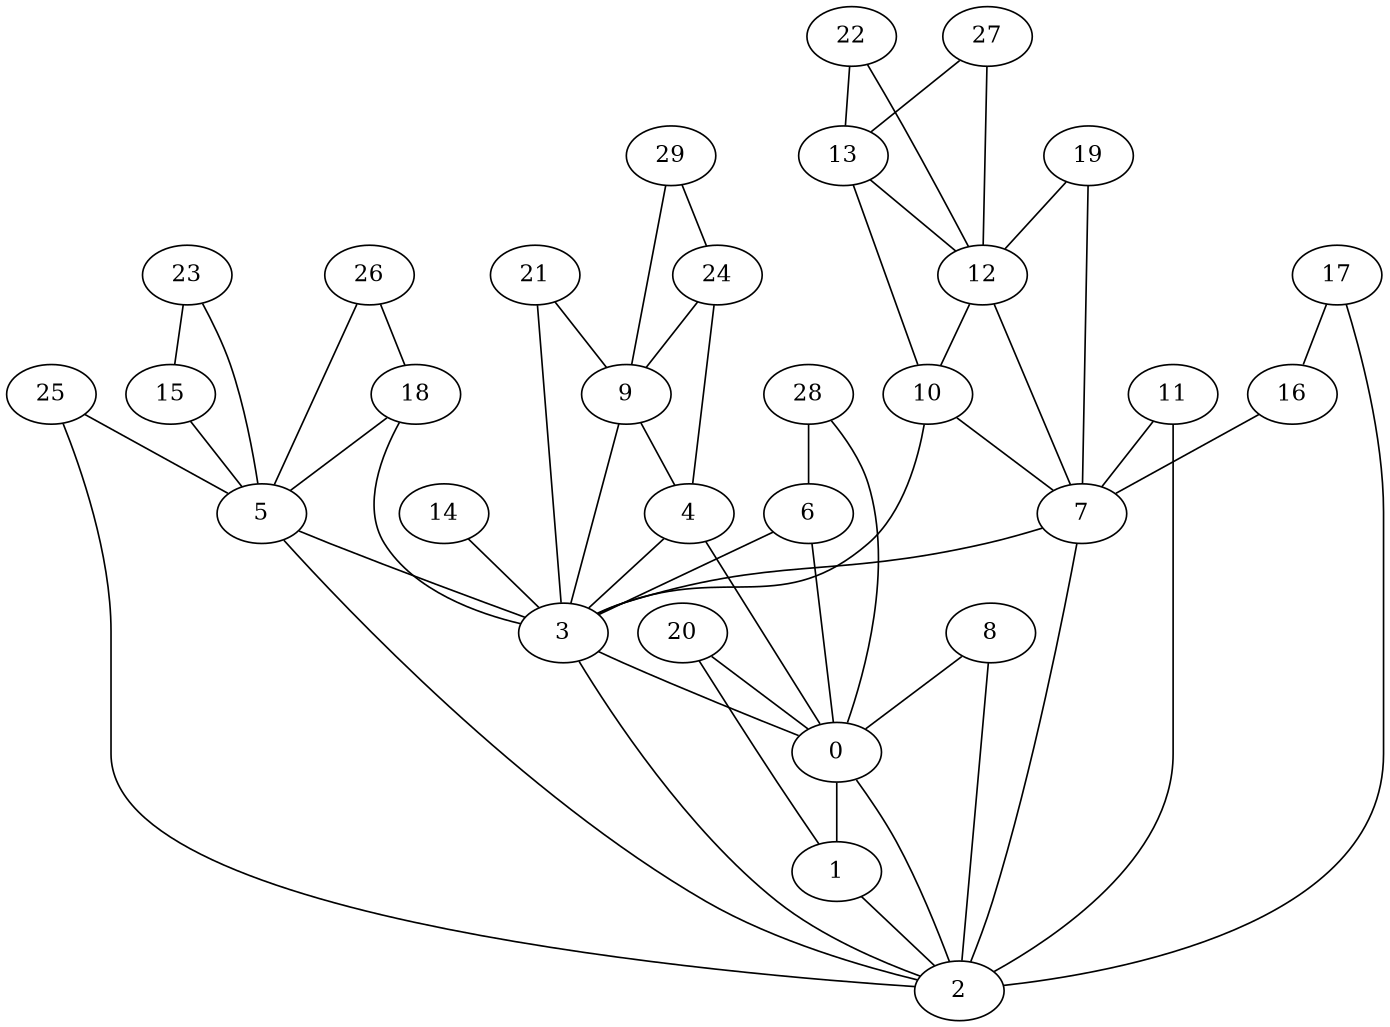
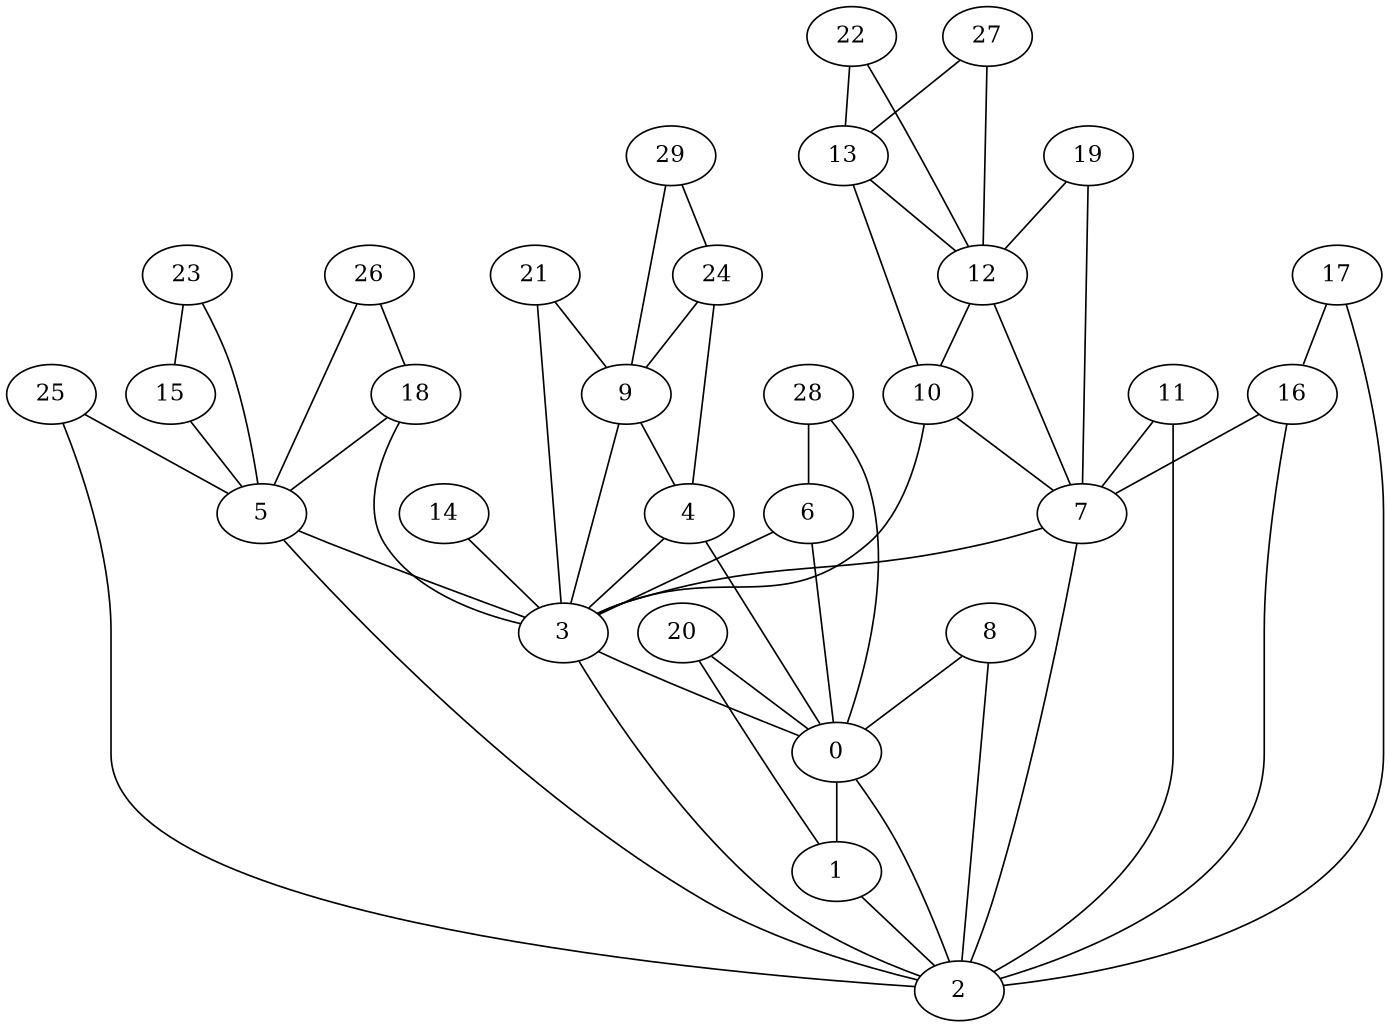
edge "16" -- "2": added
